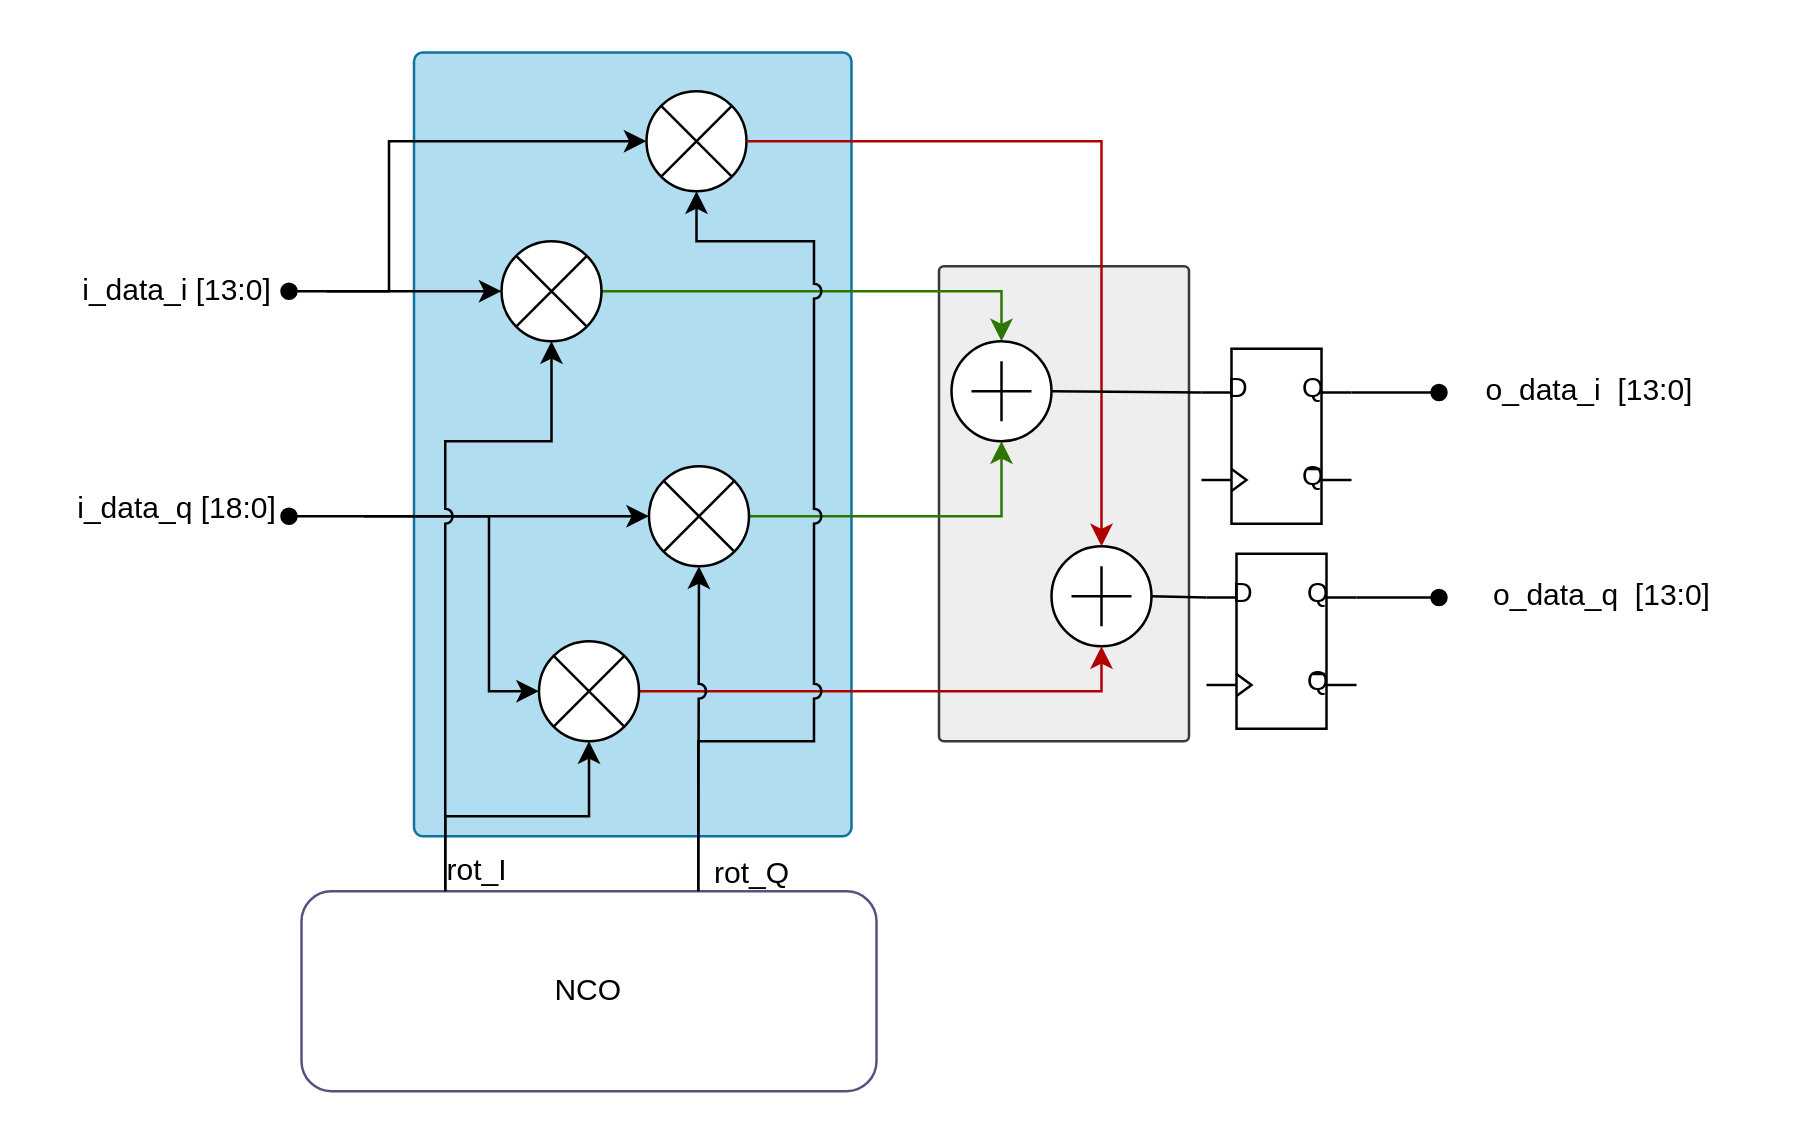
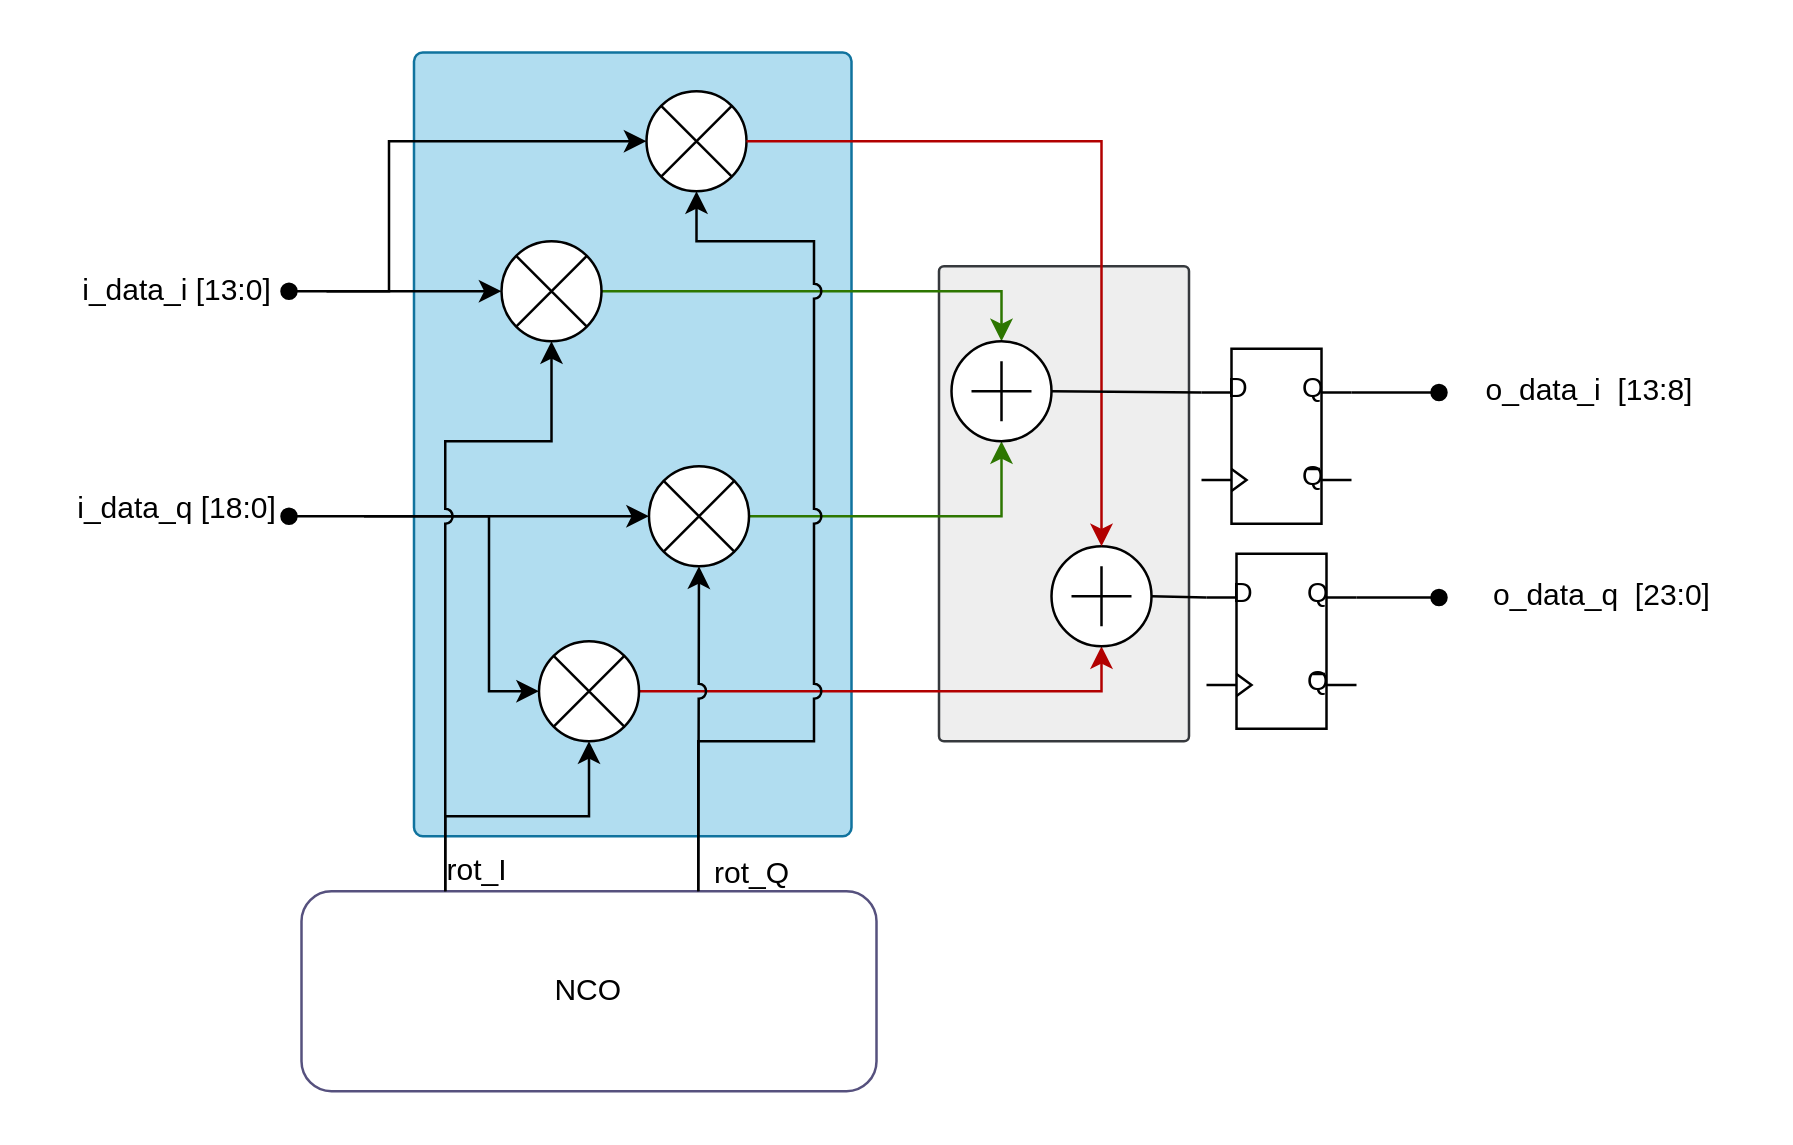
node "o_data_i [13:0]": label "o_data_i [13:0]" -> "o_data_i [13:8]"
node "o_data_q [13:0]": label "o_data_q [13:0]" -> "o_data_q [23:0]"
